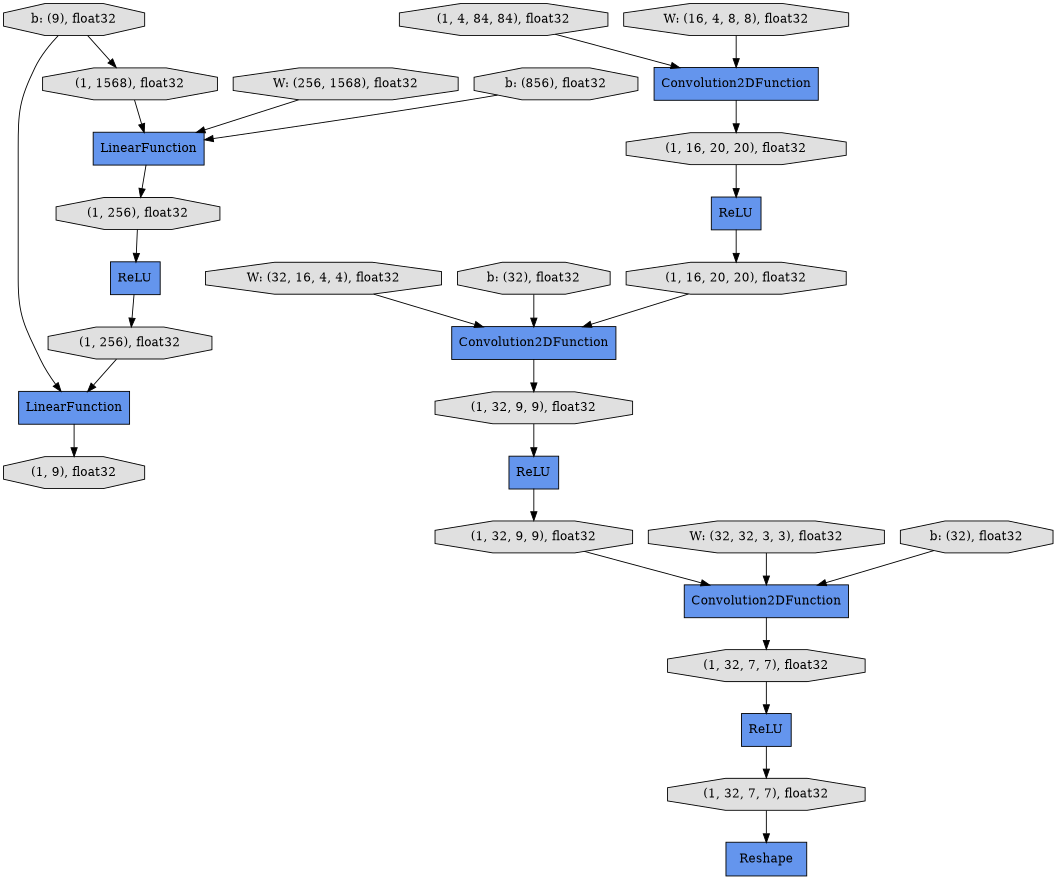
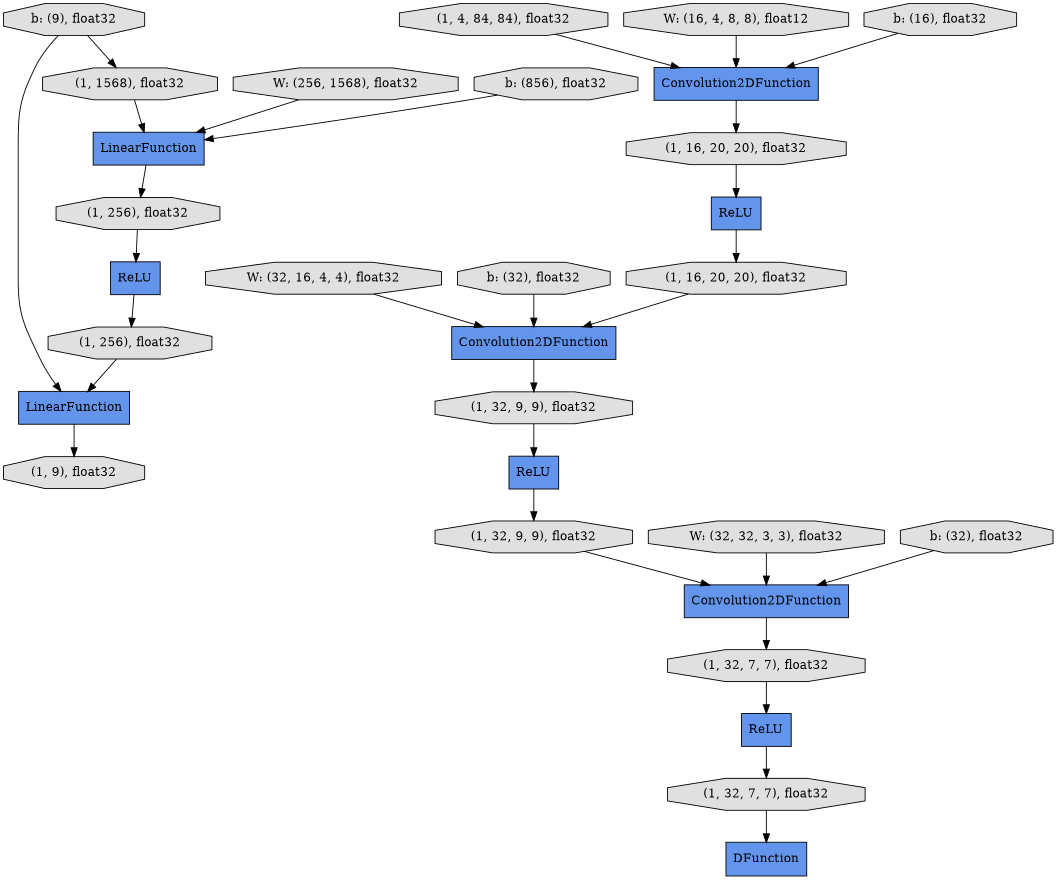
node "W: (16, 4, 8, 8), float32": label "W: (16, 4, 8, 8), float32" -> "W: (16, 4, 8, 8), float12"
node "b: (16), float32": added
node "Reshape": label "Reshape" -> "DFunction"
